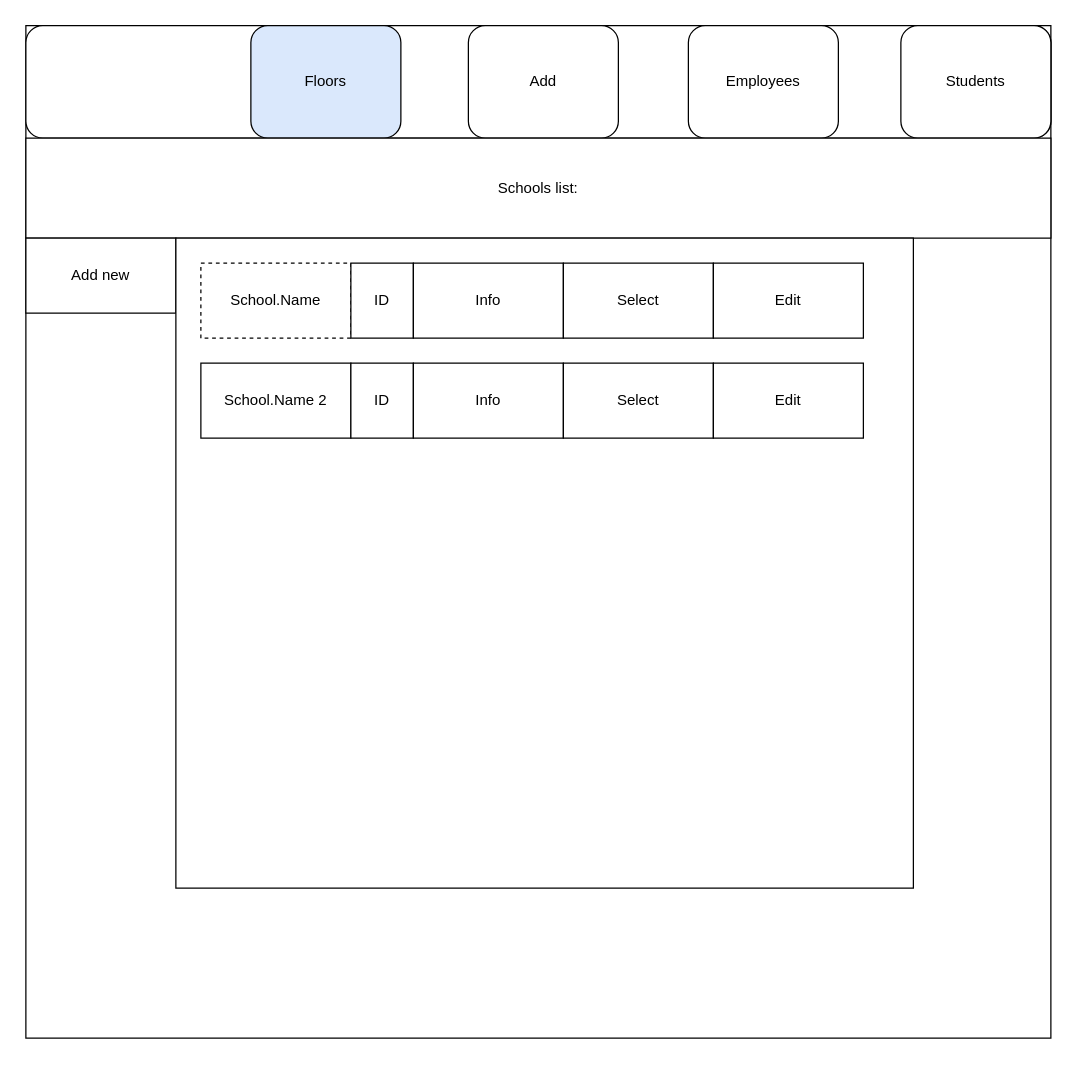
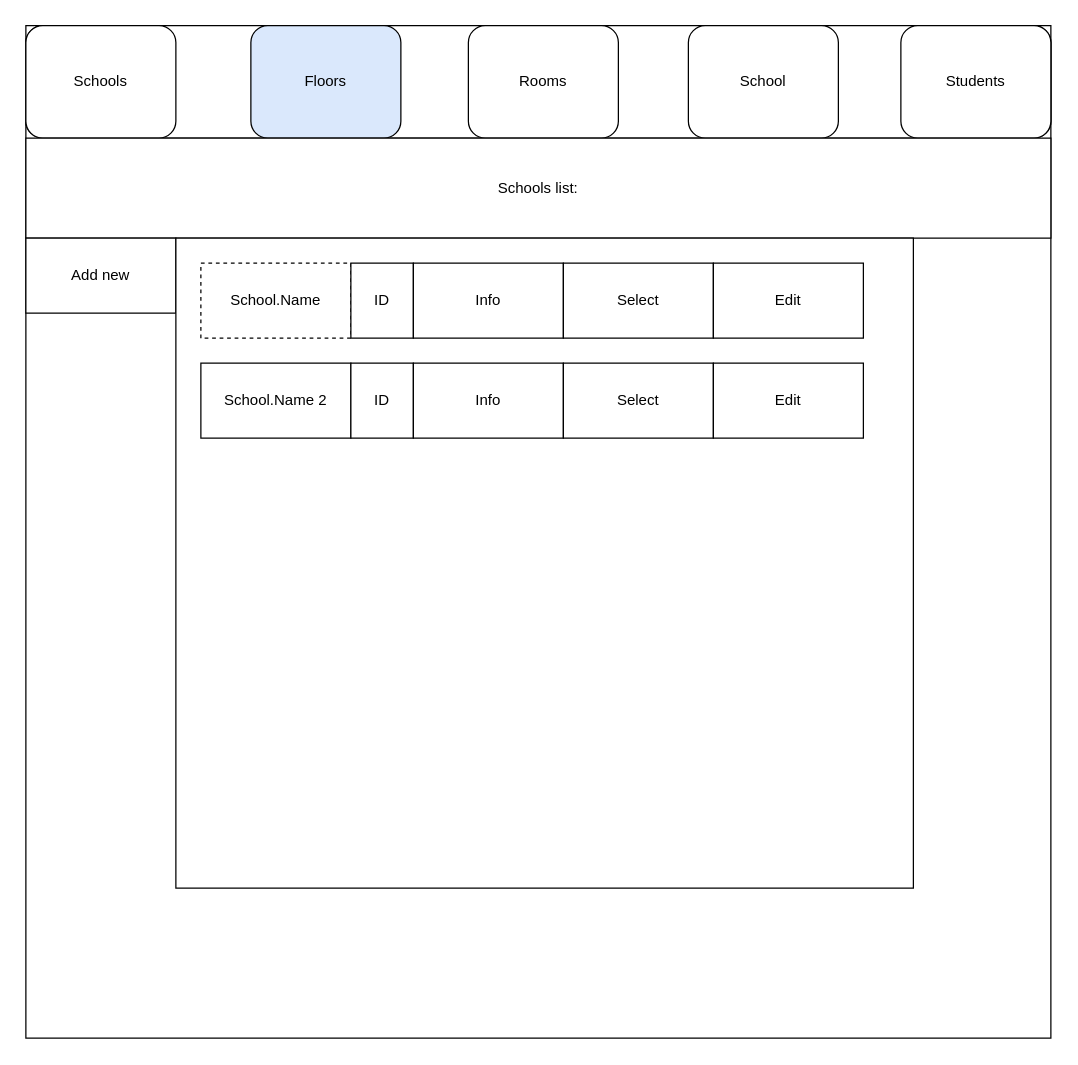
node "Schools": added
node "Add": label "Add" -> "Rooms"
node "Employees": label "Employees" -> "School"
